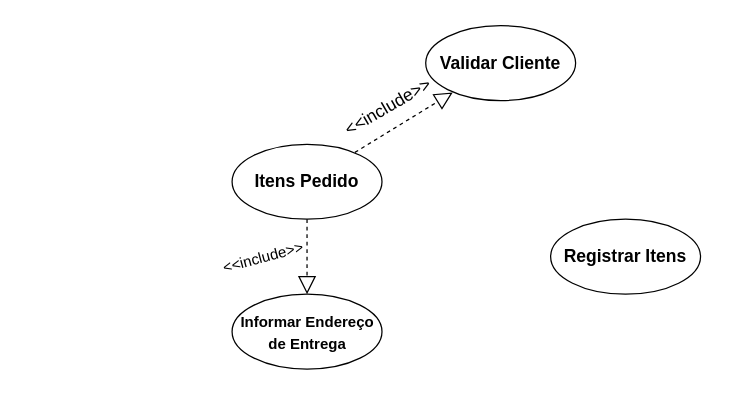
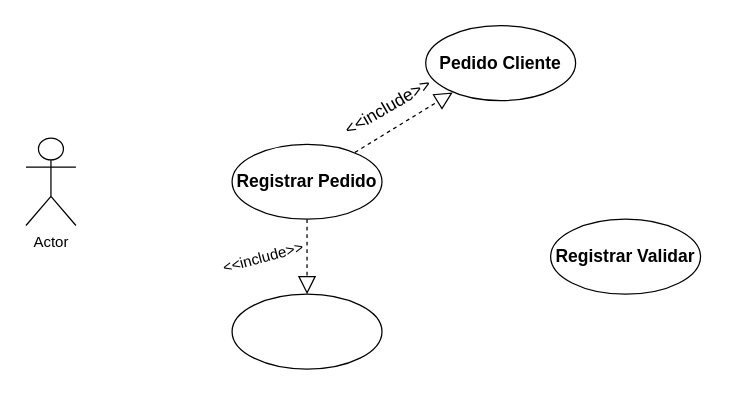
node "Validar Cliente": label "Validar Cliente" -> "Pedido Cliente"
node "Actor": added
node "Itens Pedido": label "Itens Pedido" -> "Registrar Pedido"
node "Registrar Itens": label "Registrar Itens" -> "Registrar Validar"
node "Informar Endereço de Entrega": removed
